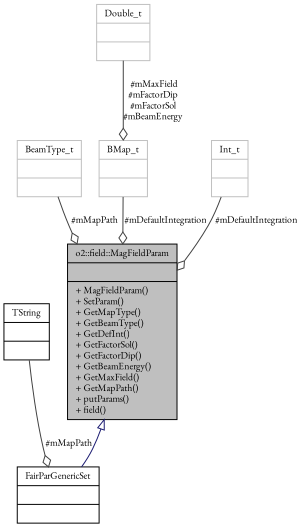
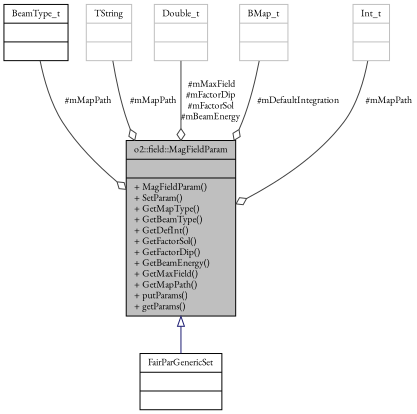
edge "Double_t" -> "BMap_t": now "Double_t" -> "o2::field::MagFieldParam"
node "BeamType_t": color grey75 -> black
edge "Int_t" -> "o2::field::MagFieldParam": label " #mDefaultIntegration" -> " #mMapPath"
node "TString": color black -> grey75
edge "TString" -> "FairParGenericSet": now "TString" -> "o2::field::MagFieldParam"
node "o2::field::MagFieldParam": text "+ field()" -> "+ getParams()"
